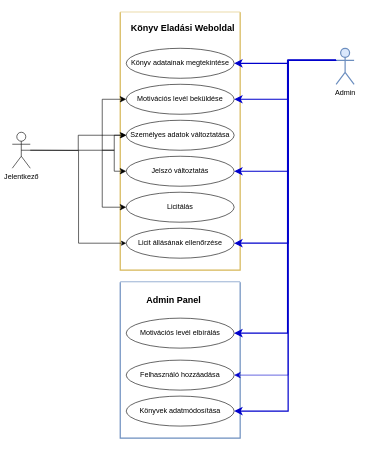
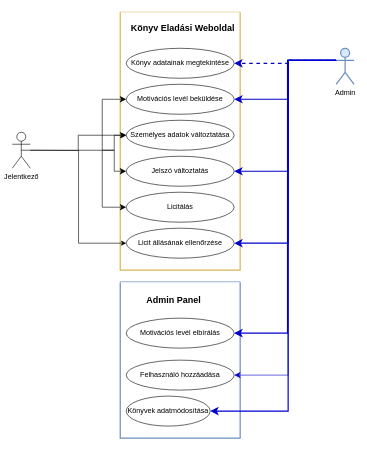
edge "Admin" -> "Könyv adatainak megtekintése": style solid -> dashed
node "Könyvek adatmódosítása": size 108x30 -> 84x30
